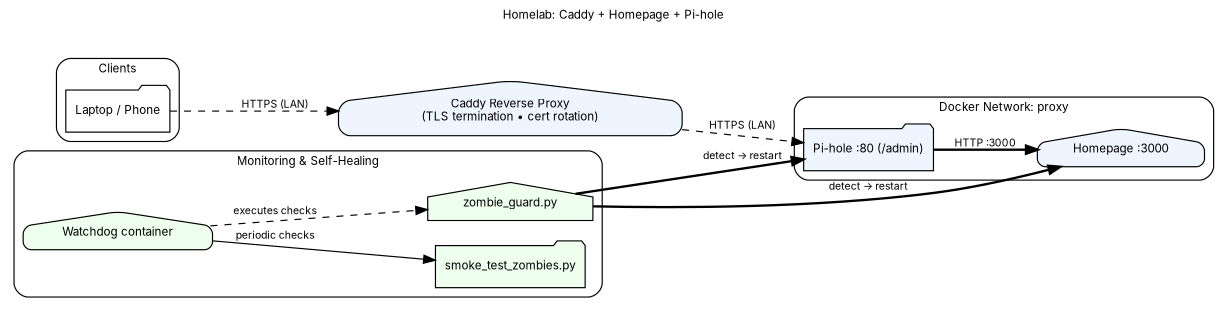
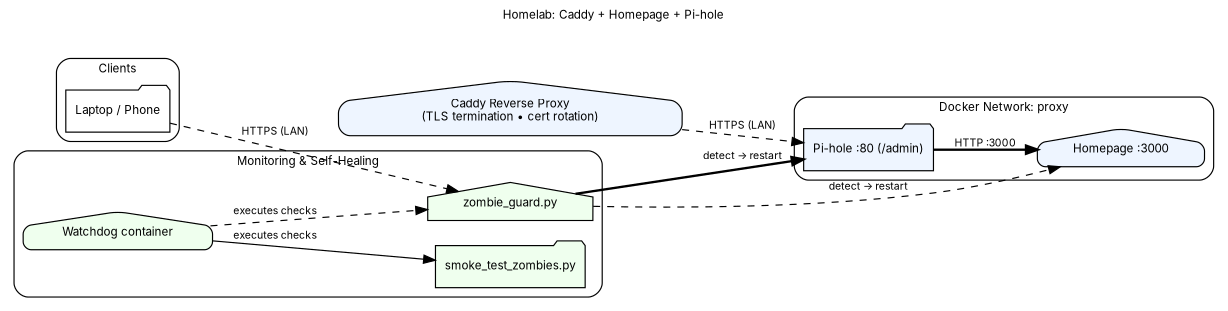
edge "Laptop / Phone" -> "Caddy Reverse Proxy (TLS termination • cert rotation)": now "Laptop / Phone" -> "zombie_guard.py"
edge "zombie_guard.py" -> "Homepage :3000": style bold -> dashed
edge "Watchdog container" -> "smoke_test_zombies.py": label "periodic checks" -> "executes checks"
